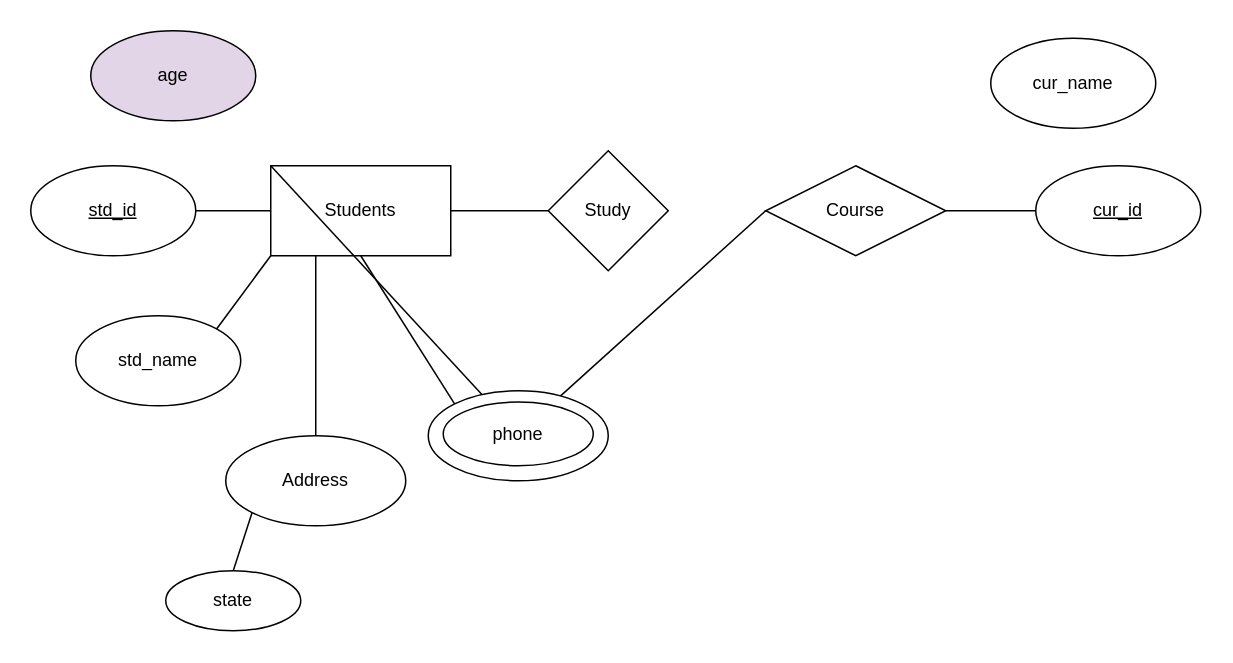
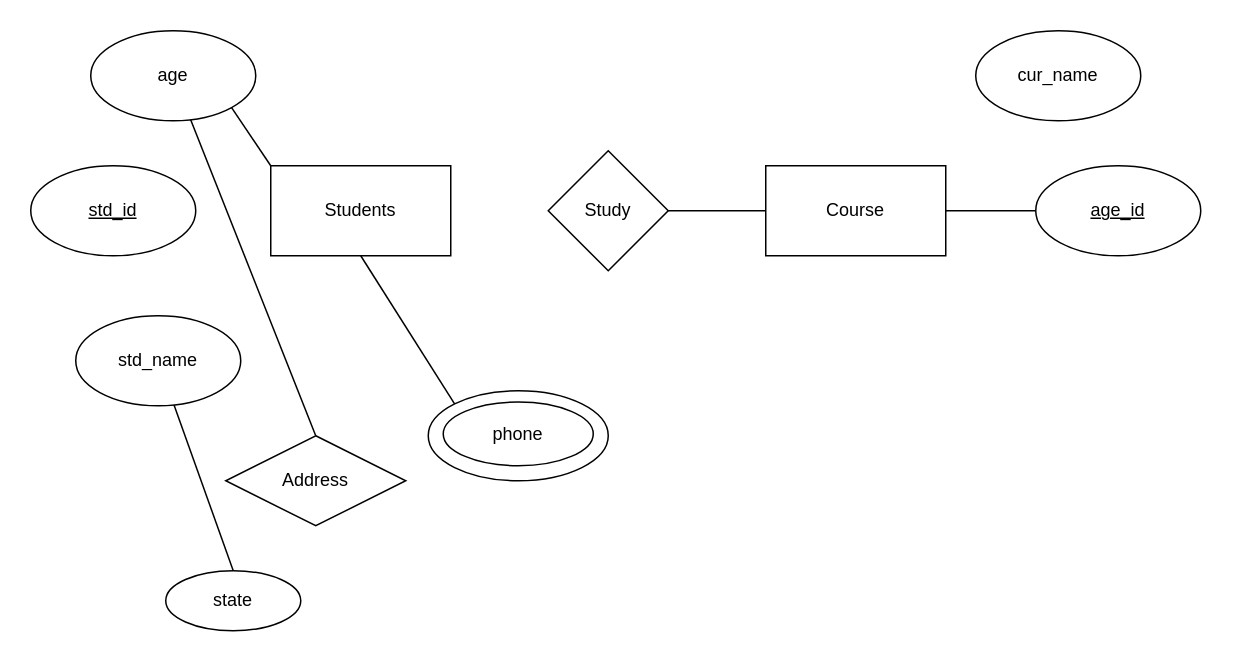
node "age": fillcolor #e1d5e7 -> #ffffff
node "cur_name": moved (1073, 83) -> (1058, 76)
edge "std_id" -- "Students": removed
edge "Students" -- "Study": removed
node "Course": shape diamond -> rectangle
node "cur_id": label "cur_id" -> "age_id"
edge "Students" -- "std_name": removed
edge "Course" -- "phone": now "Course" -- "Study"
edge "Students" -- "phone": now "Students" -- "age"
edge "Students" -- "Address": now "age" -- "Address"
node "Address": shape ellipse -> diamond
edge "Address" -- "state": now "std_name" -- "state"
